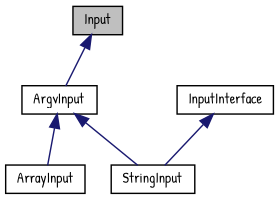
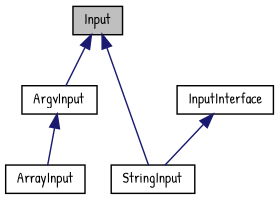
edge "StringInput" -> "ArgvInput": now "StringInput" -> "Input"
